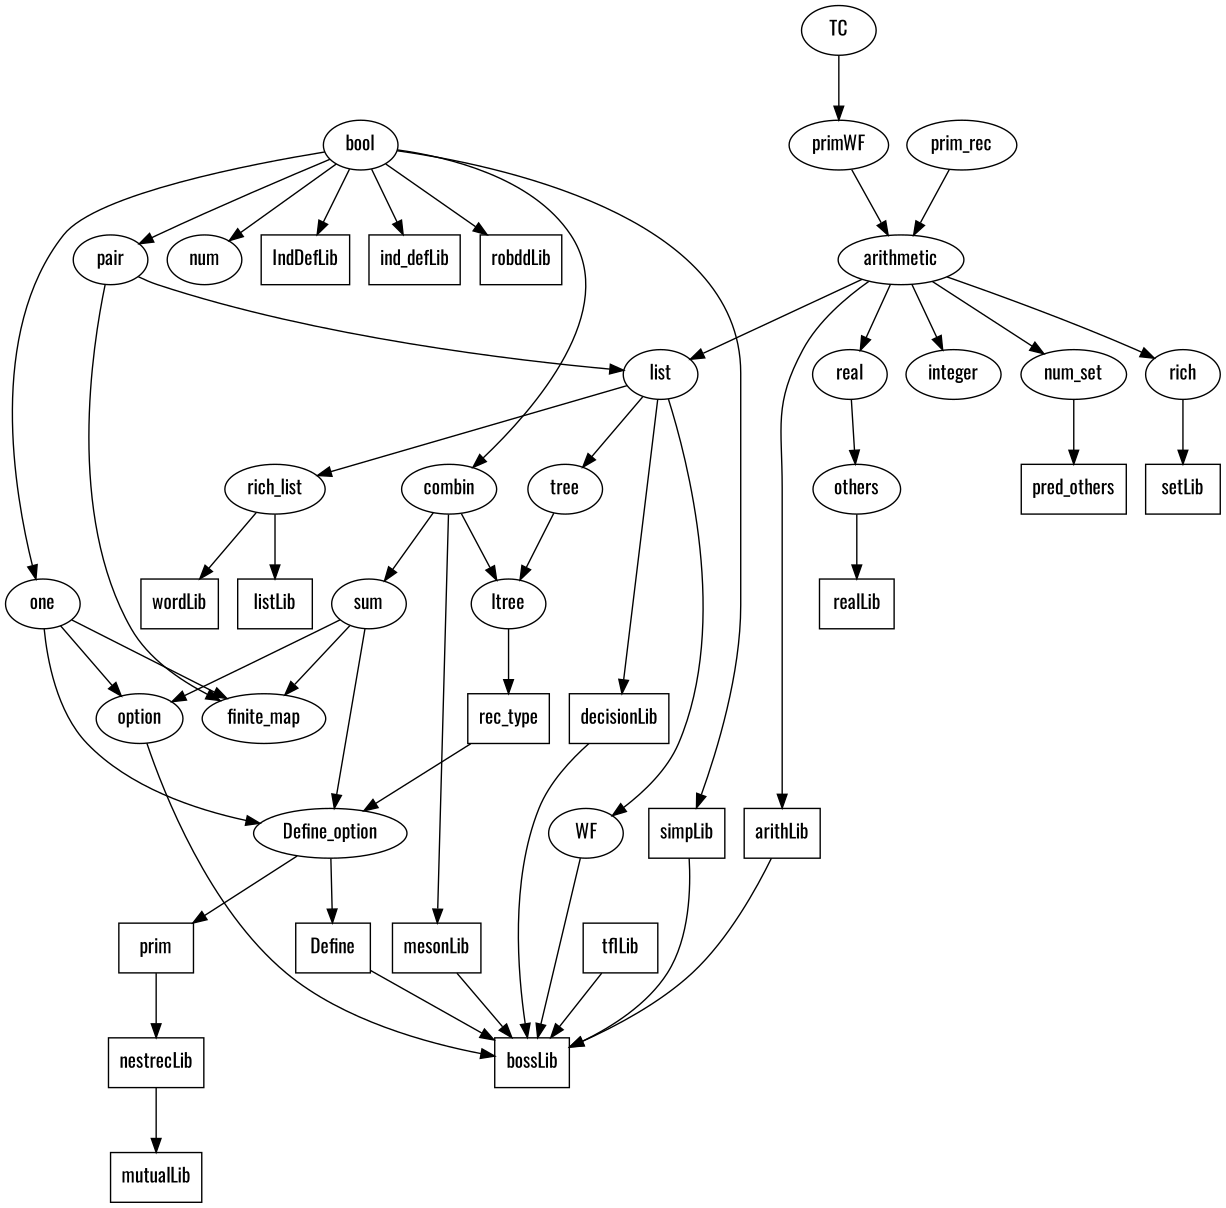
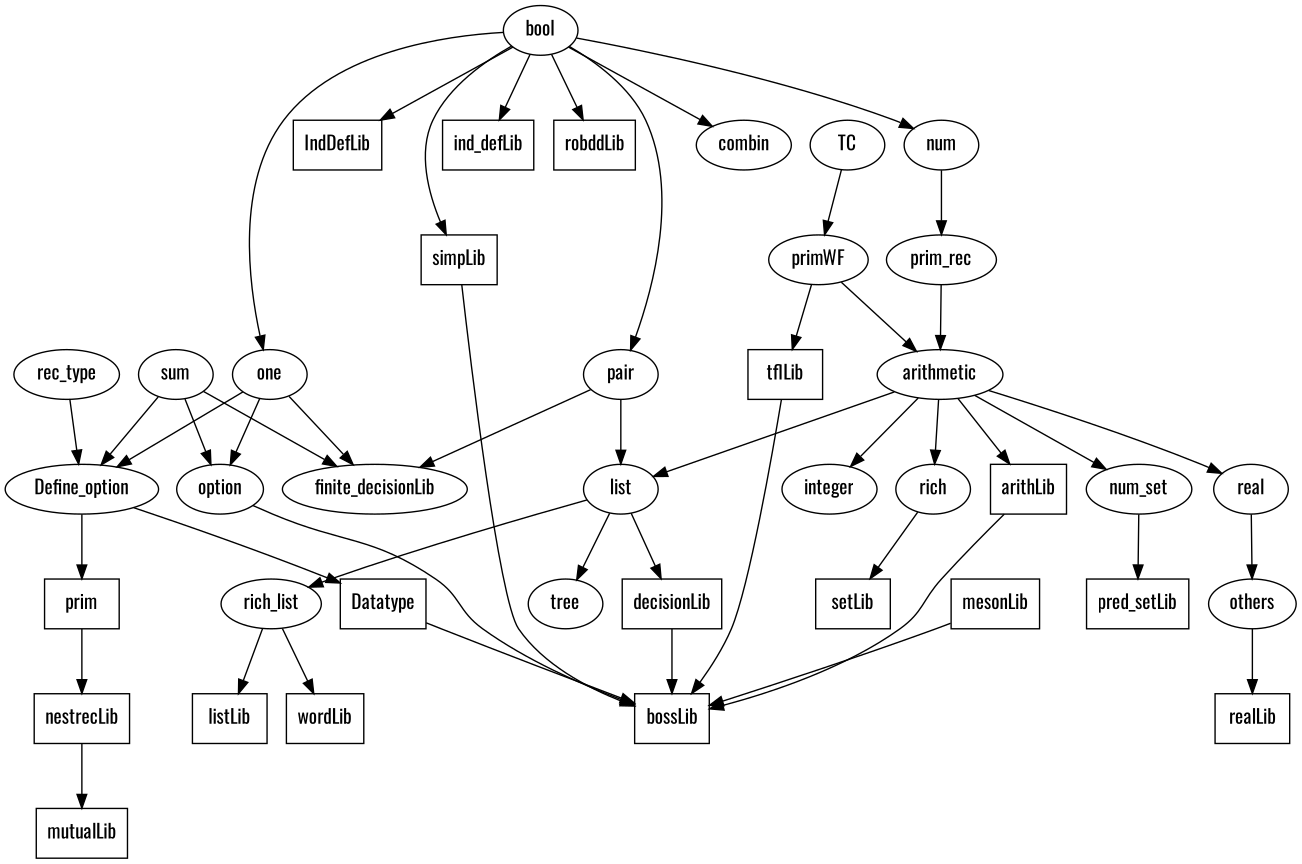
edge "num" -> "prim_rec": added
edge "primWF" -> "tflLib": added
node "pred_others": label "pred_others" -> "pred_setLib"
edge "combin" -> "sum": removed
node "ltree": removed
edge "combin" -> "mesonLib": removed
node "finite_map": label "finite_map" -> "finite_decisionLib"
node "rec_type": shape box -> ellipse
node "WF": removed
node "Define": label "Define" -> "Datatype"
